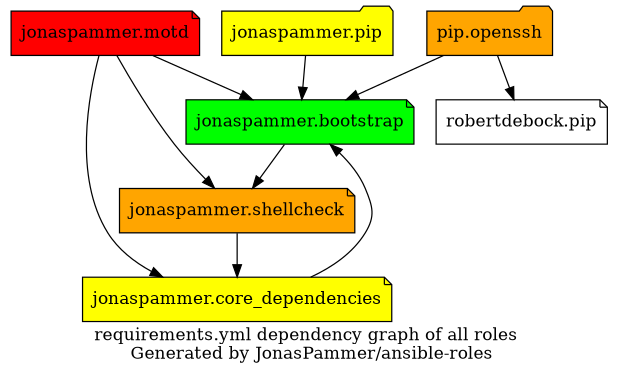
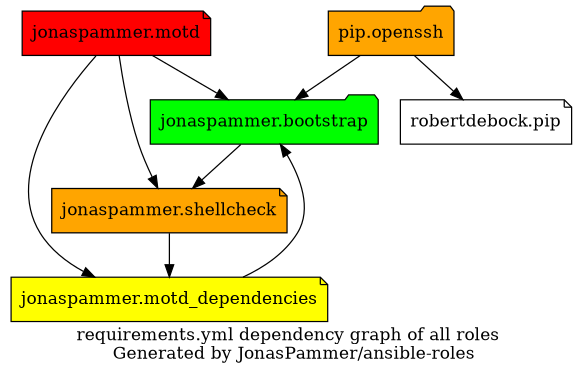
node "jonaspammer.pip": removed
node "jonaspammer.bootstrap": shape note -> folder
node "jonaspammer.core_dependencies": label "jonaspammer.core_dependencies" -> "jonaspammer.motd_dependencies"
